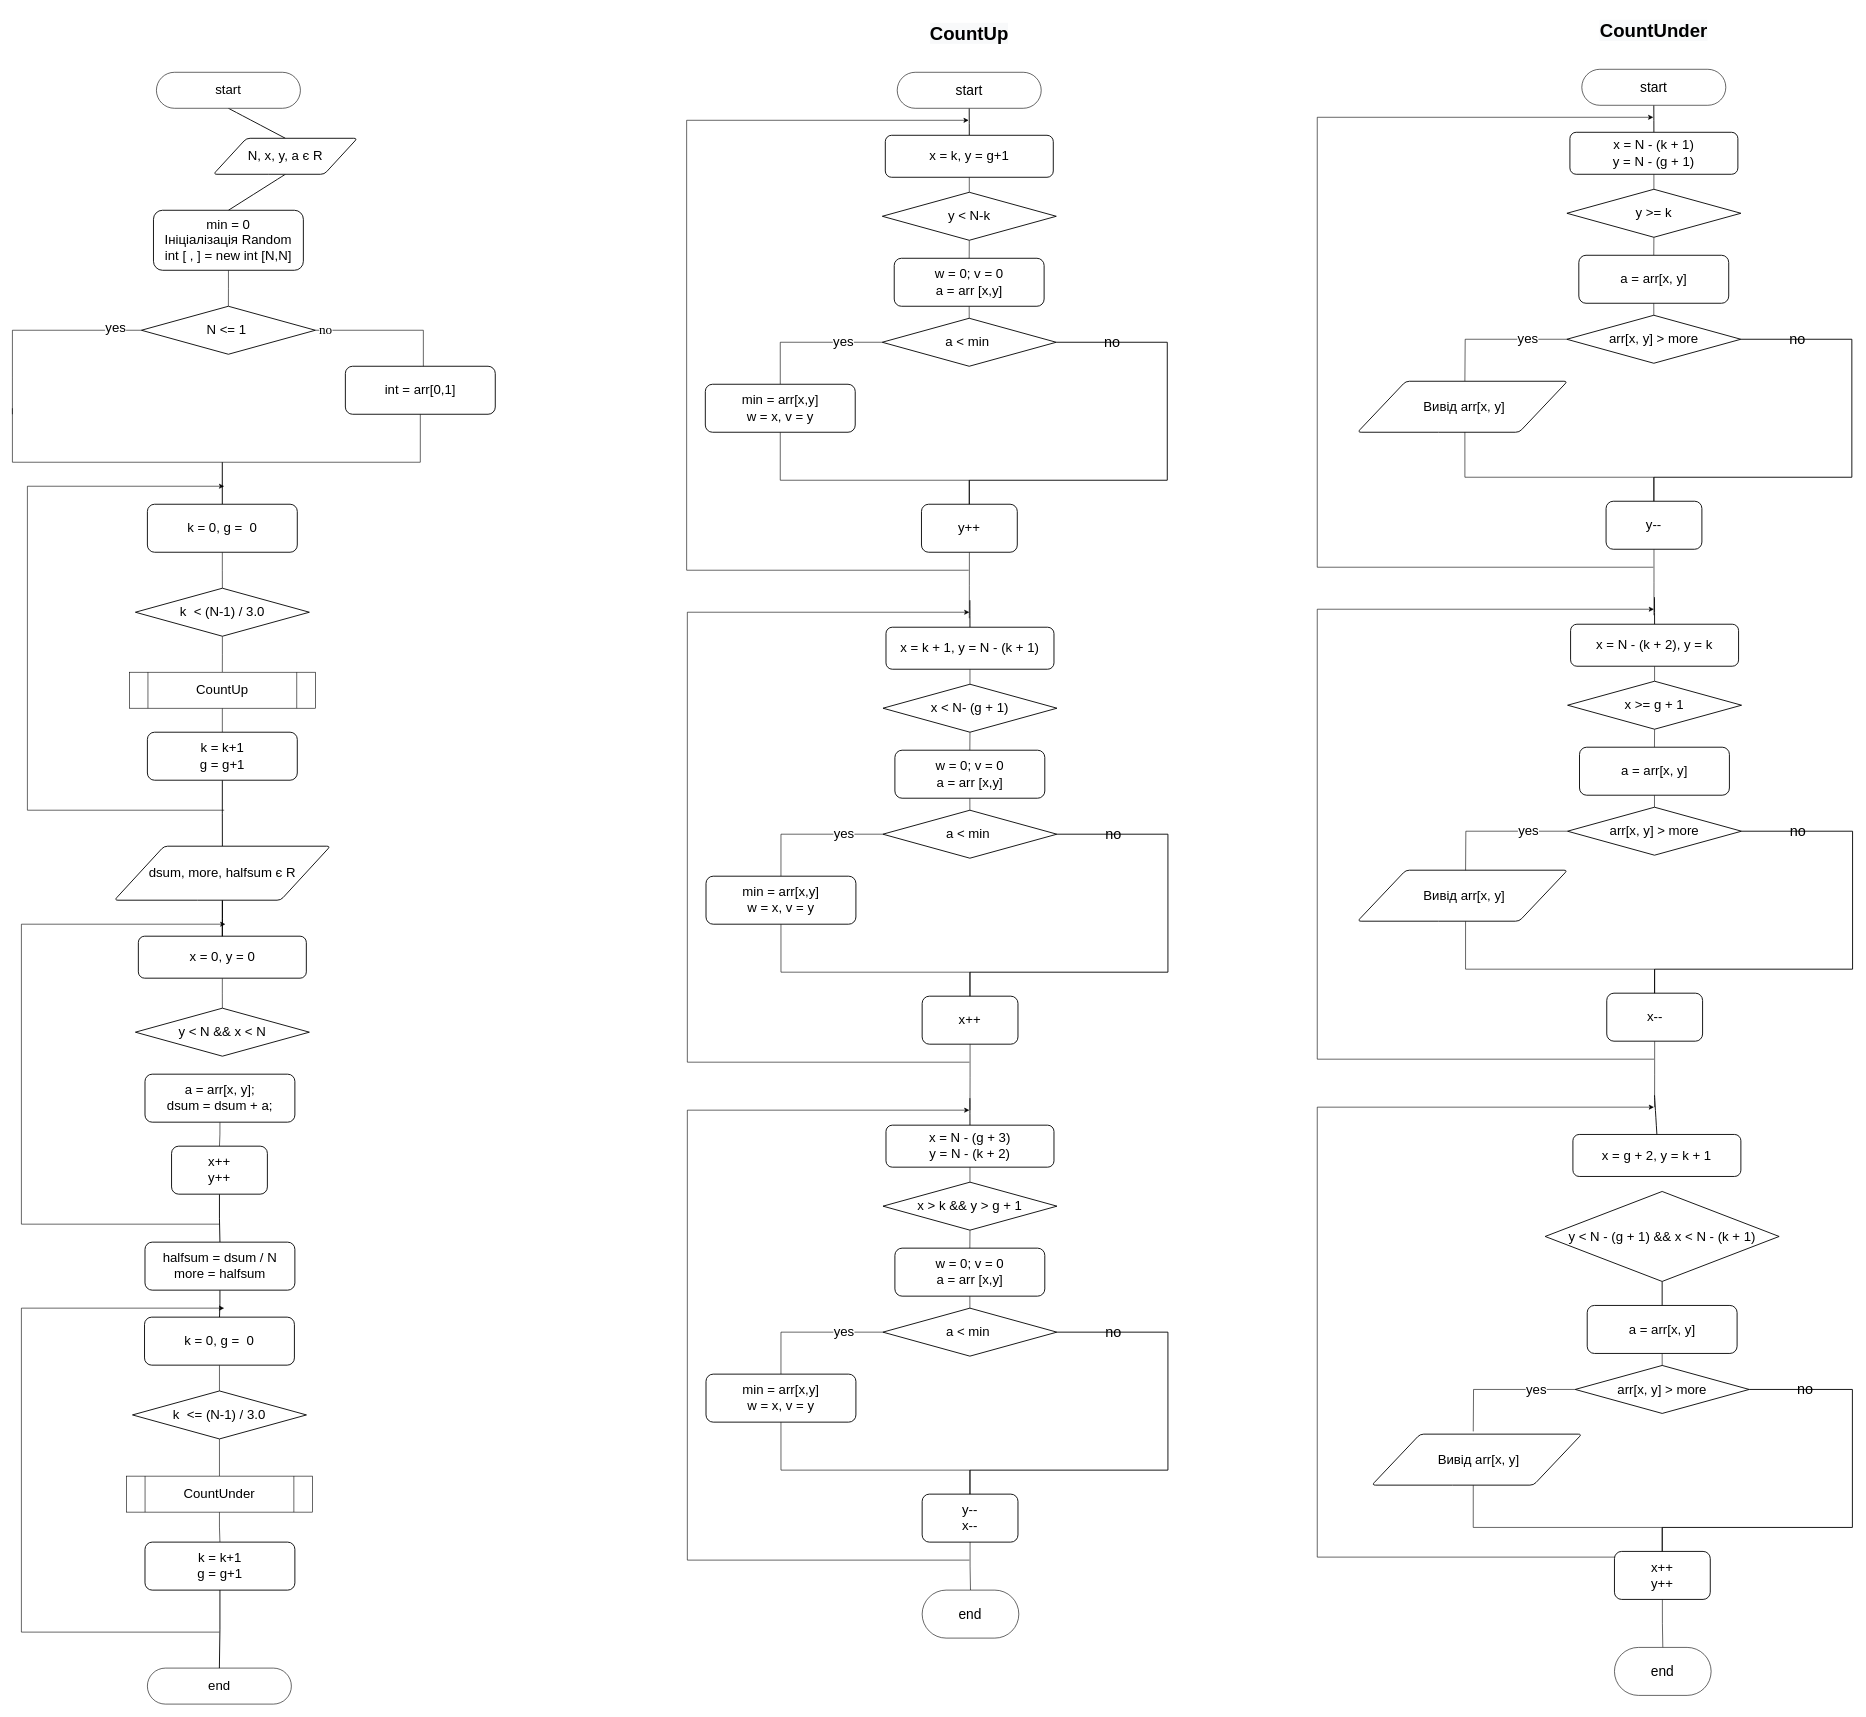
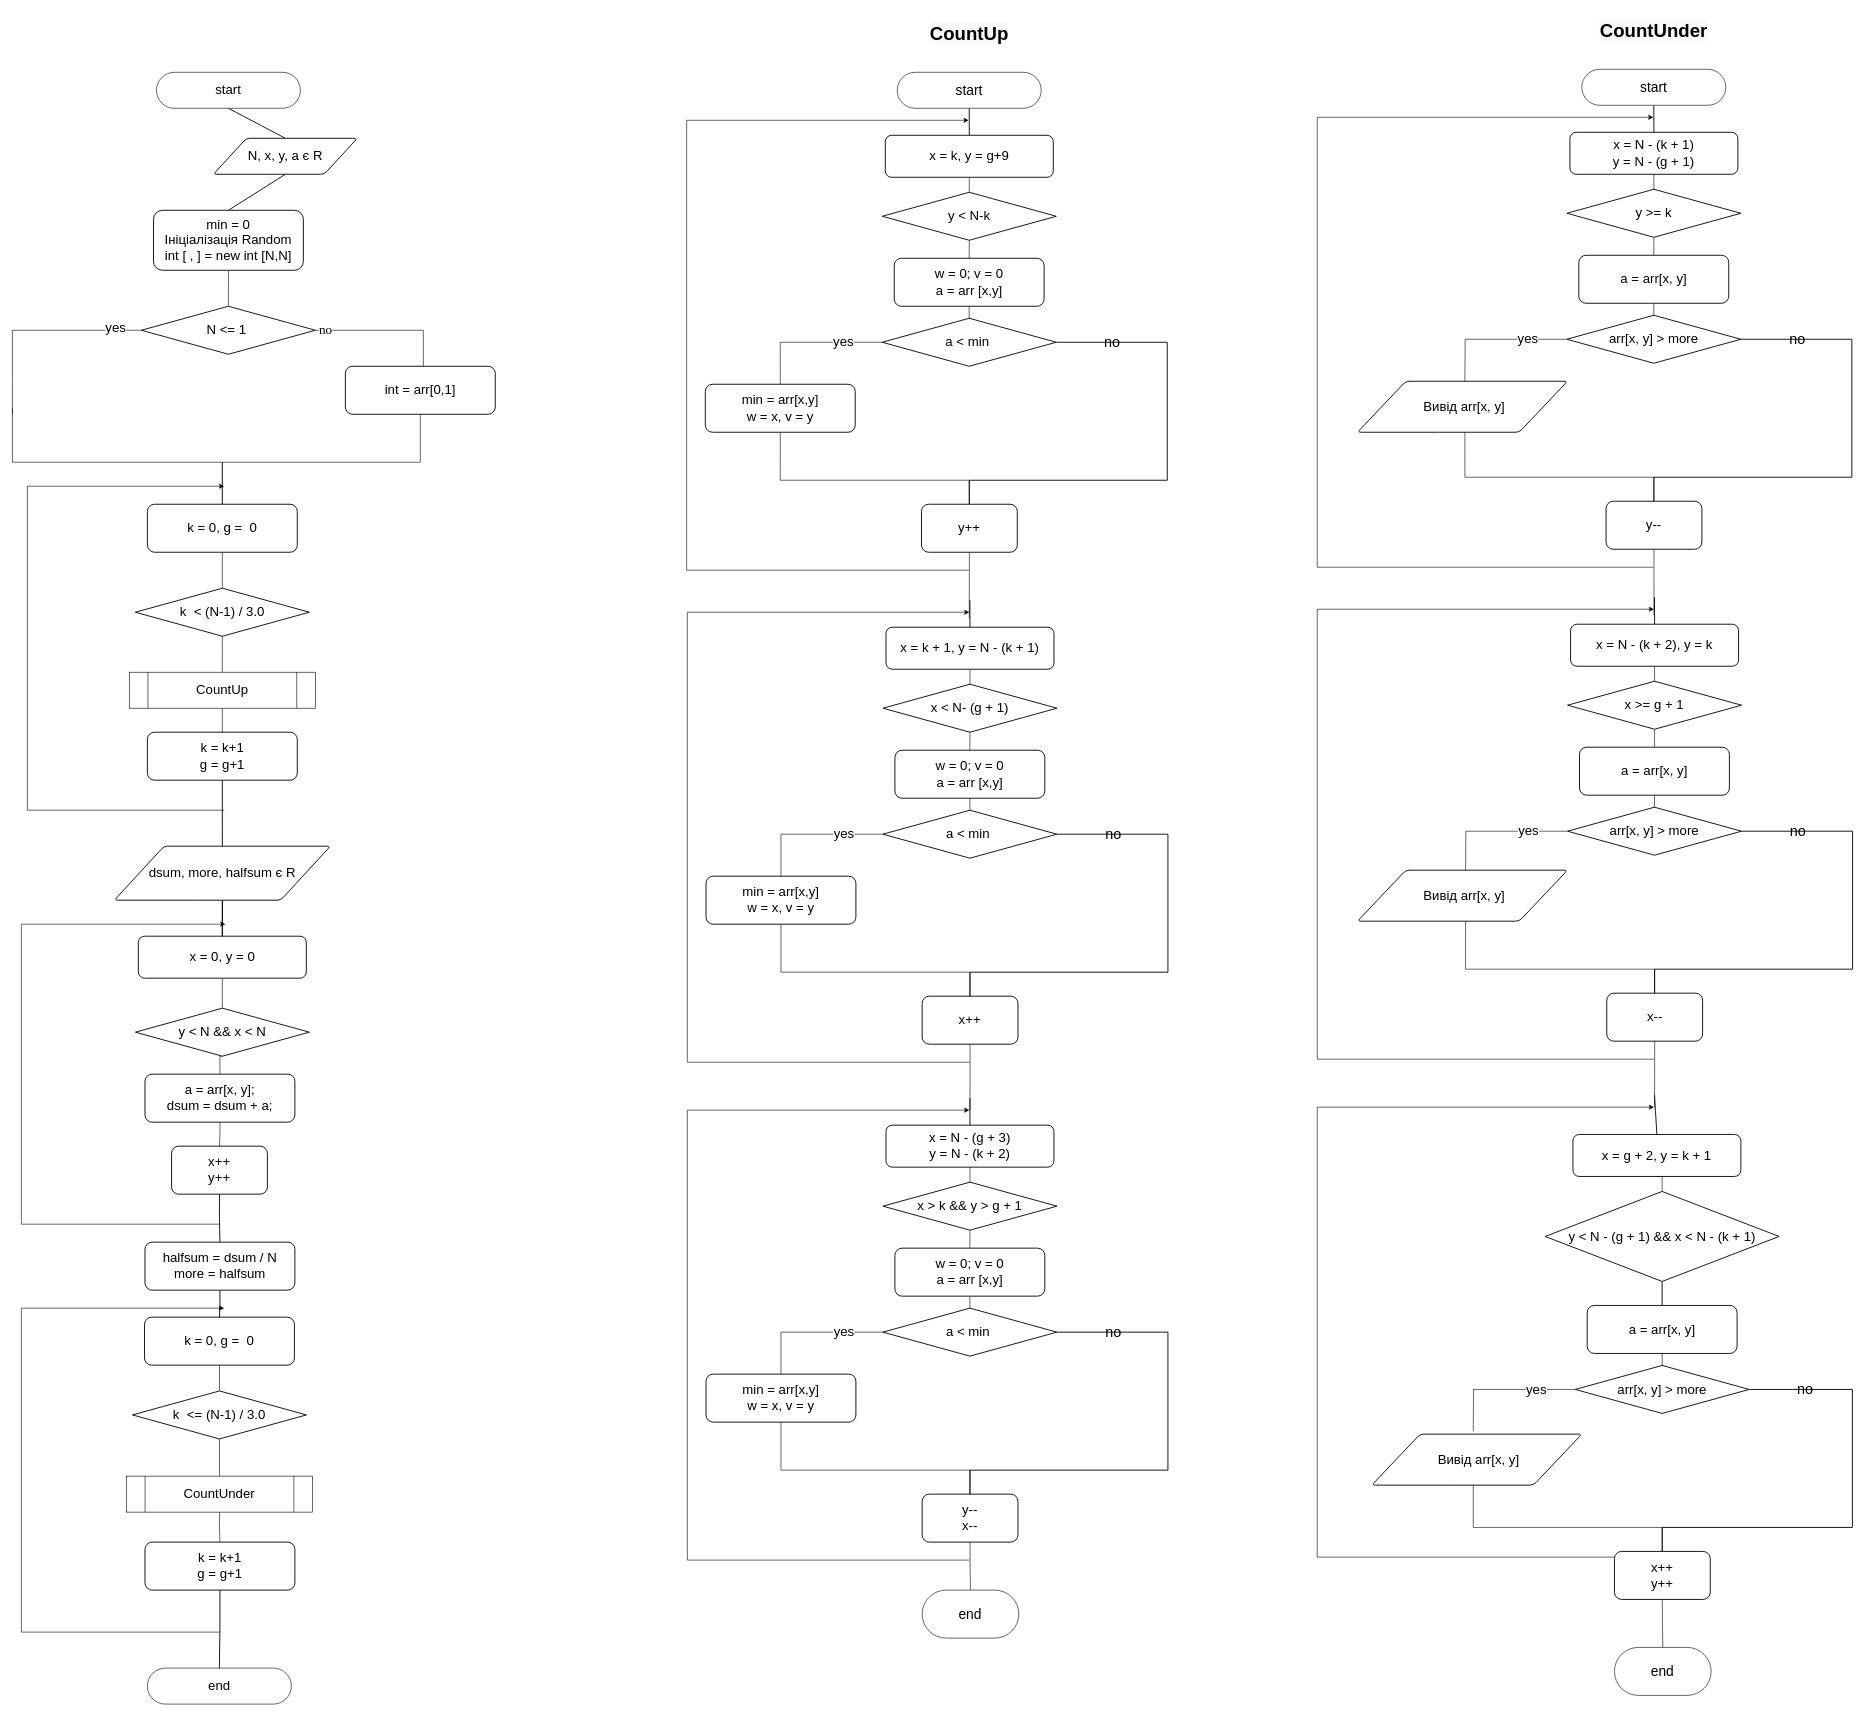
node "x = k, y = g+1": label "x = k, y = g+1" -> "x = k, y = g+9"
edge "y < N && x < N" -- "a = arr[x, y]; dsum = dsum + a;": added
edge "x = g + 2, y = k + 1" -- "y < N - (g + 1) && x < N - (k + 1)": added
